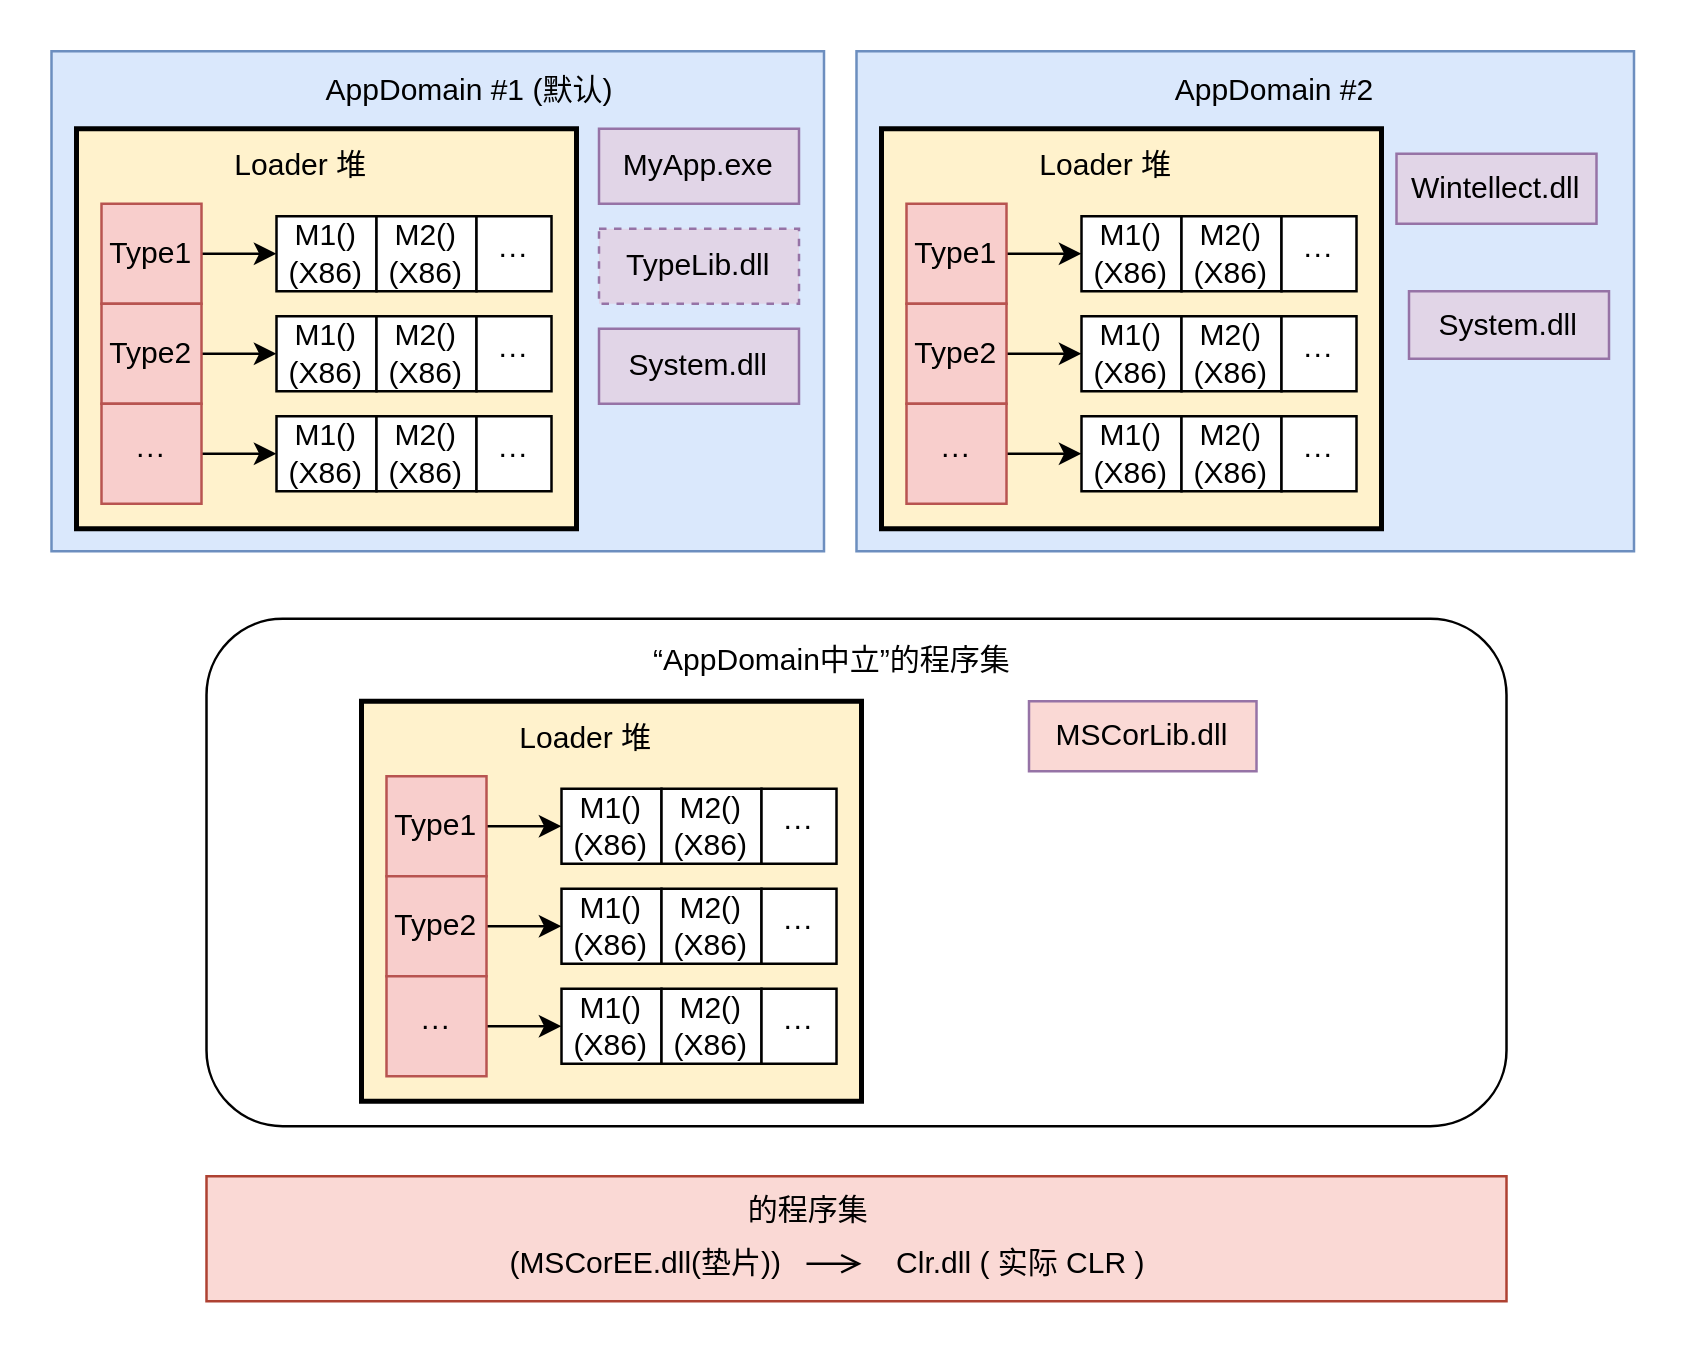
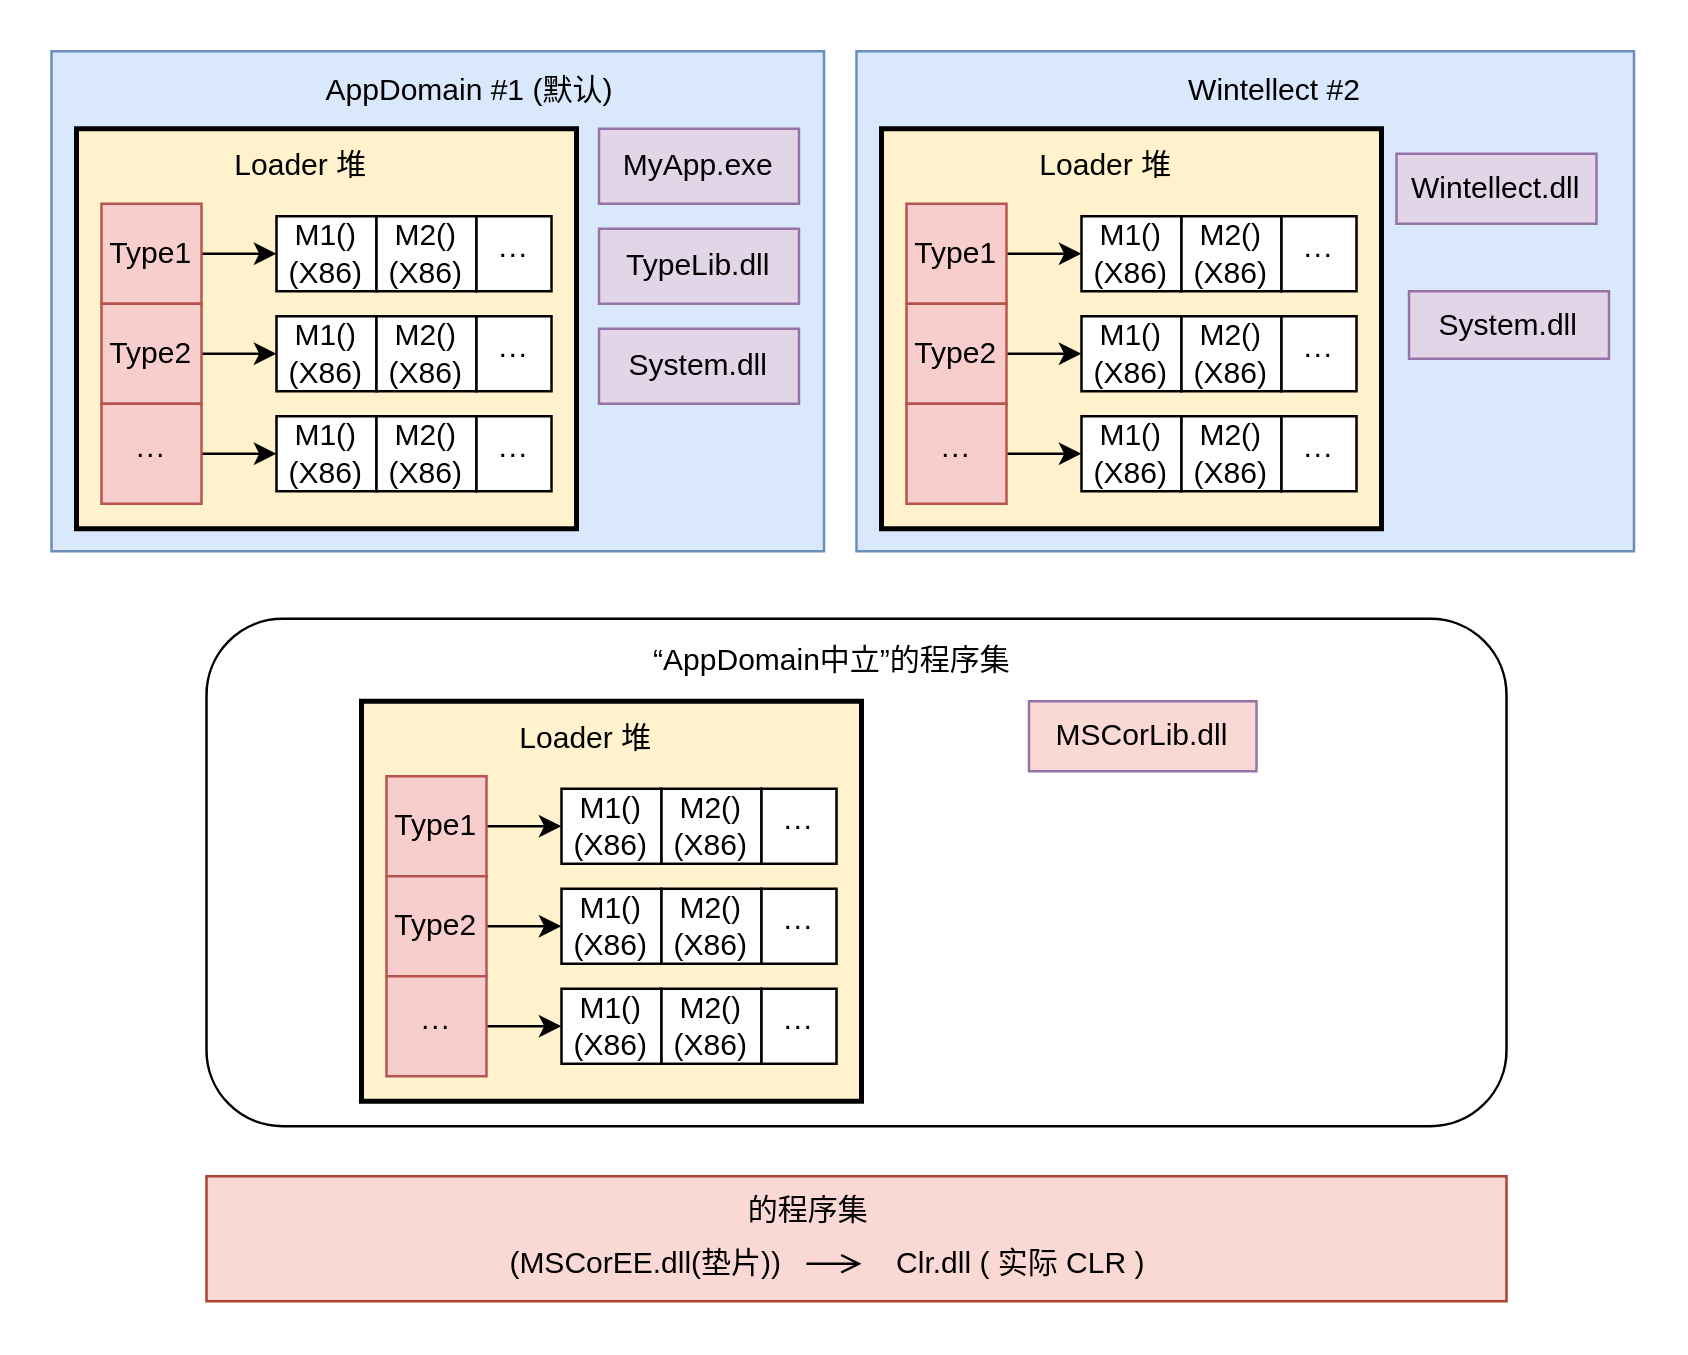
node "AppDomain #2": label "AppDomain #2" -> "Wintellect #2"
node "TypeLib.dll": style dashed -> solid
